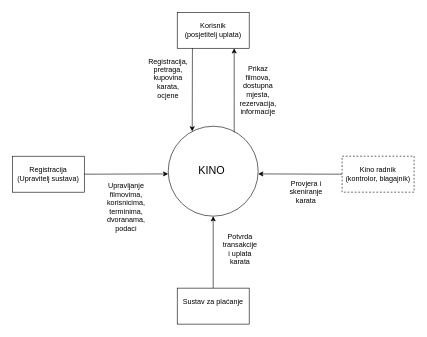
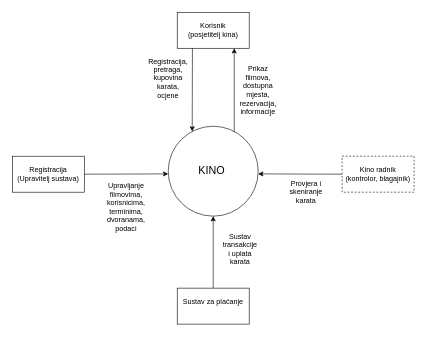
node "Korisnik (posjetitelj uplata)": label "Korisnik (posjetitelj uplata)" -> "Korisnik (posjetitelj kina)"
node "Potvrda transakcije i uplata karata": label "Potvrda transakcije i uplata karata" -> "Sustav transakcije i uplata karata"
